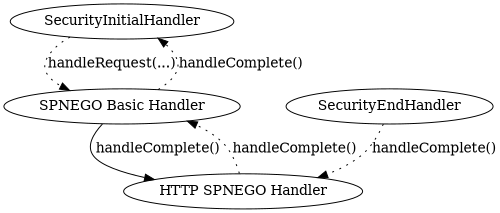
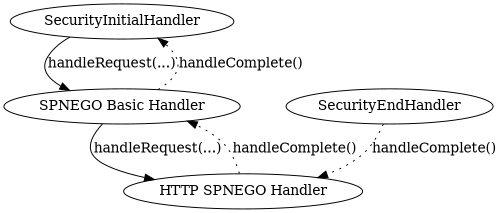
edge "SecurityInitialHandler" -> "SPNEGO Basic Handler": style dotted -> solid
edge "SPNEGO Basic Handler" -> "HTTP SPNEGO Handler": label "handleComplete()" -> "handleRequest(...)"
